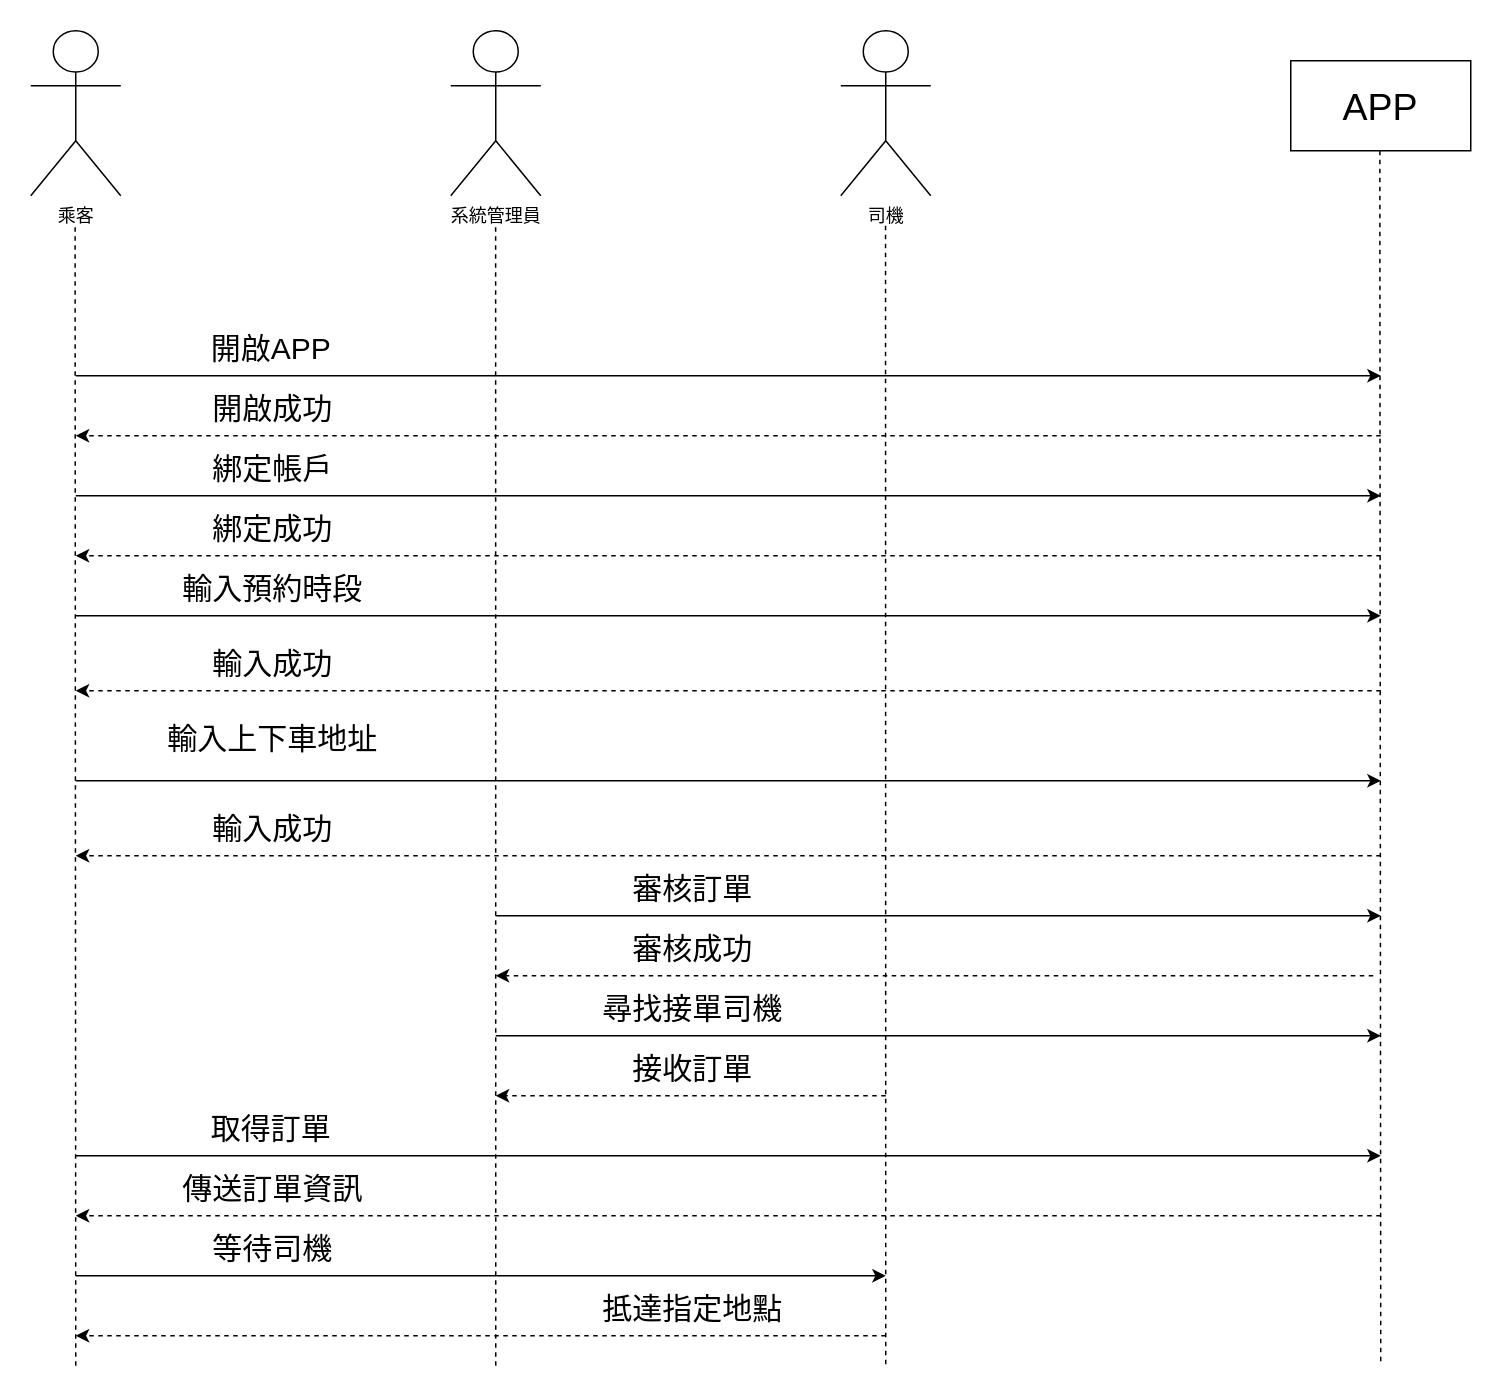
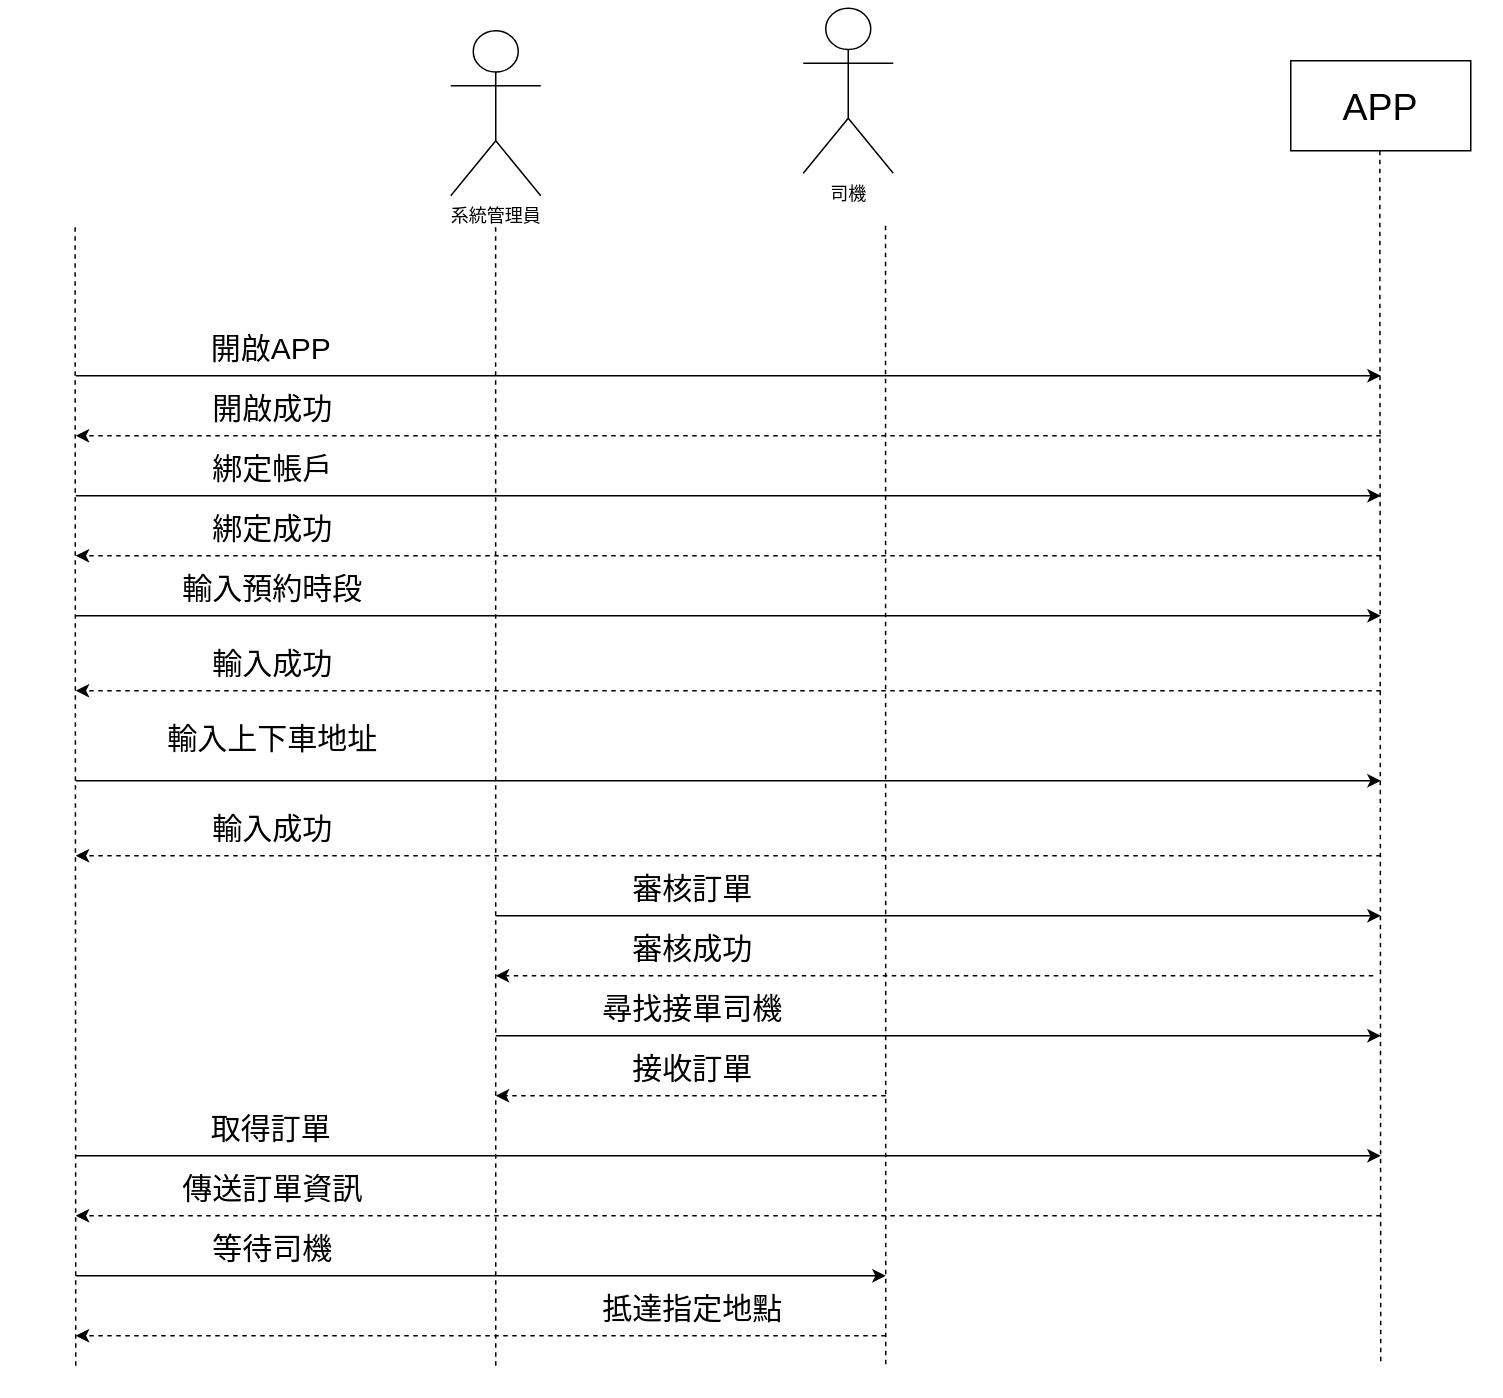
node "乘客": removed
node "司機": moved (886, 113) -> (848, 91)
